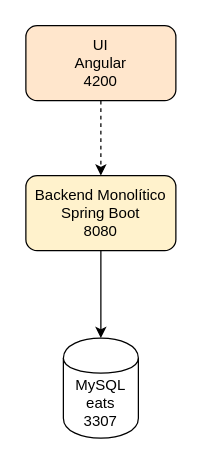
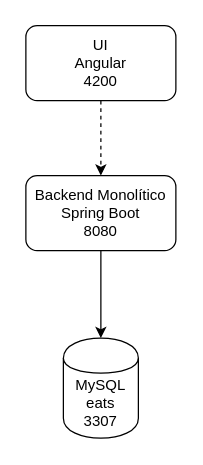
node "UI Angular 4200": fillcolor #ffe6cc -> #ffffff
node "Backend Monolítico Spring Boot 8080": fillcolor #fff2cc -> #ffffff
